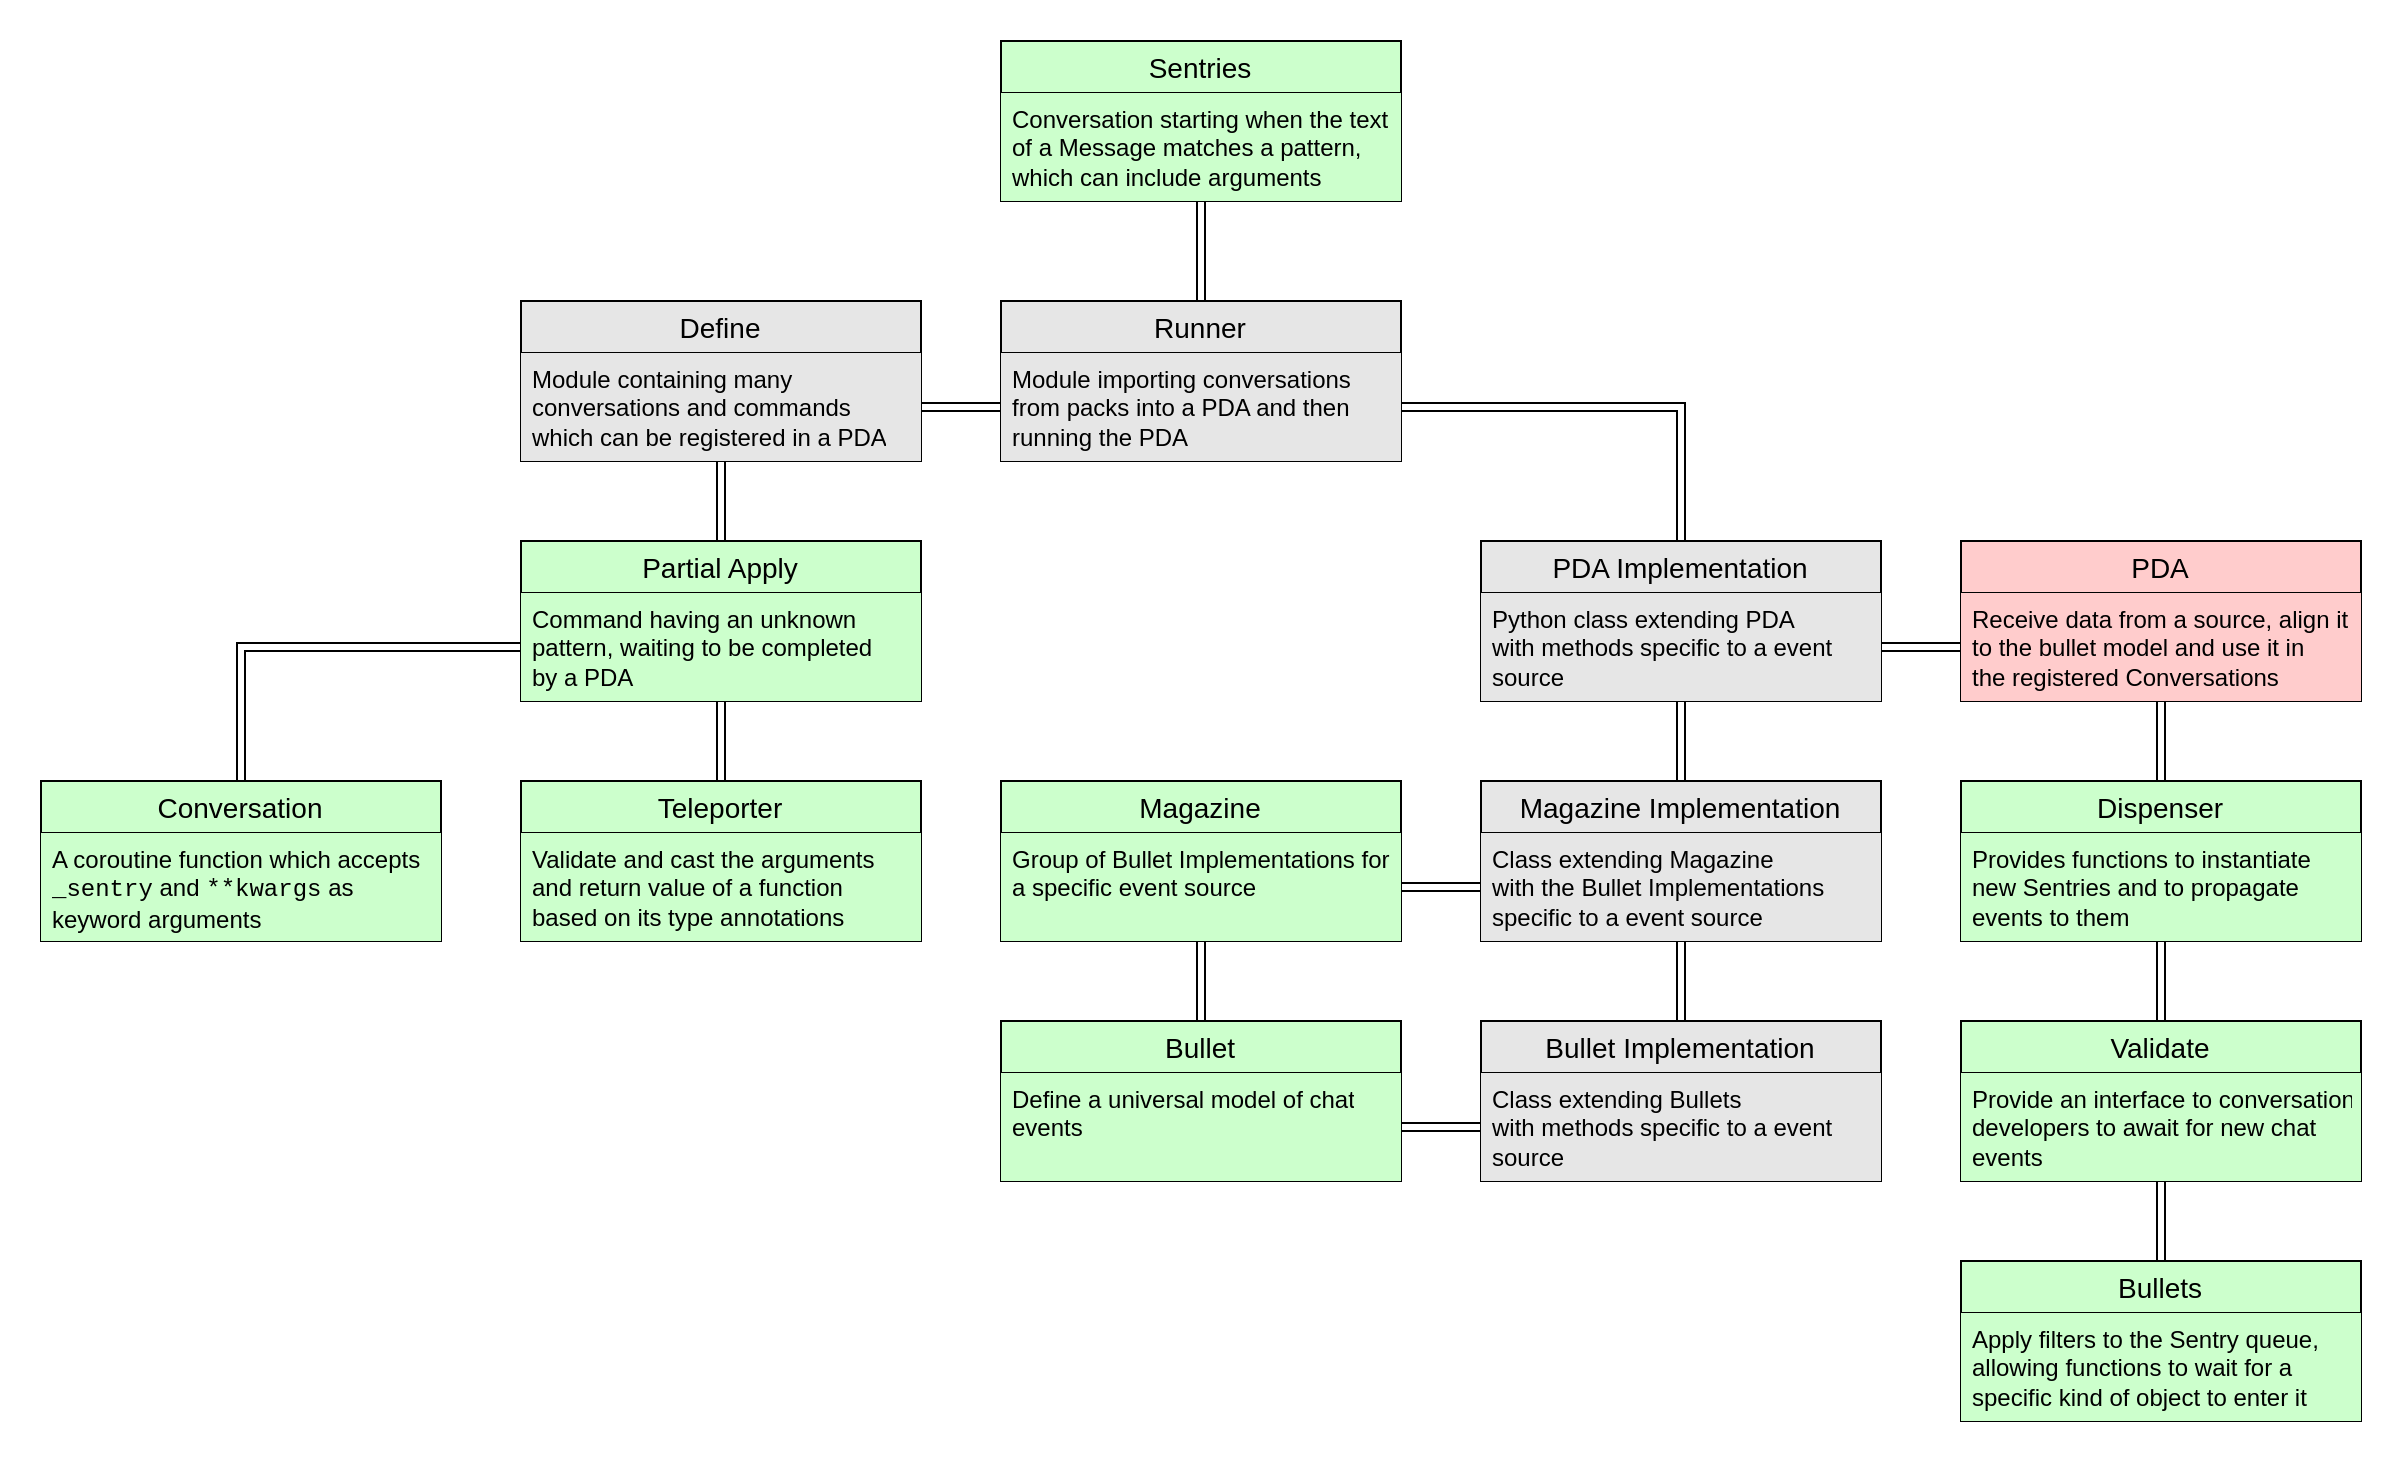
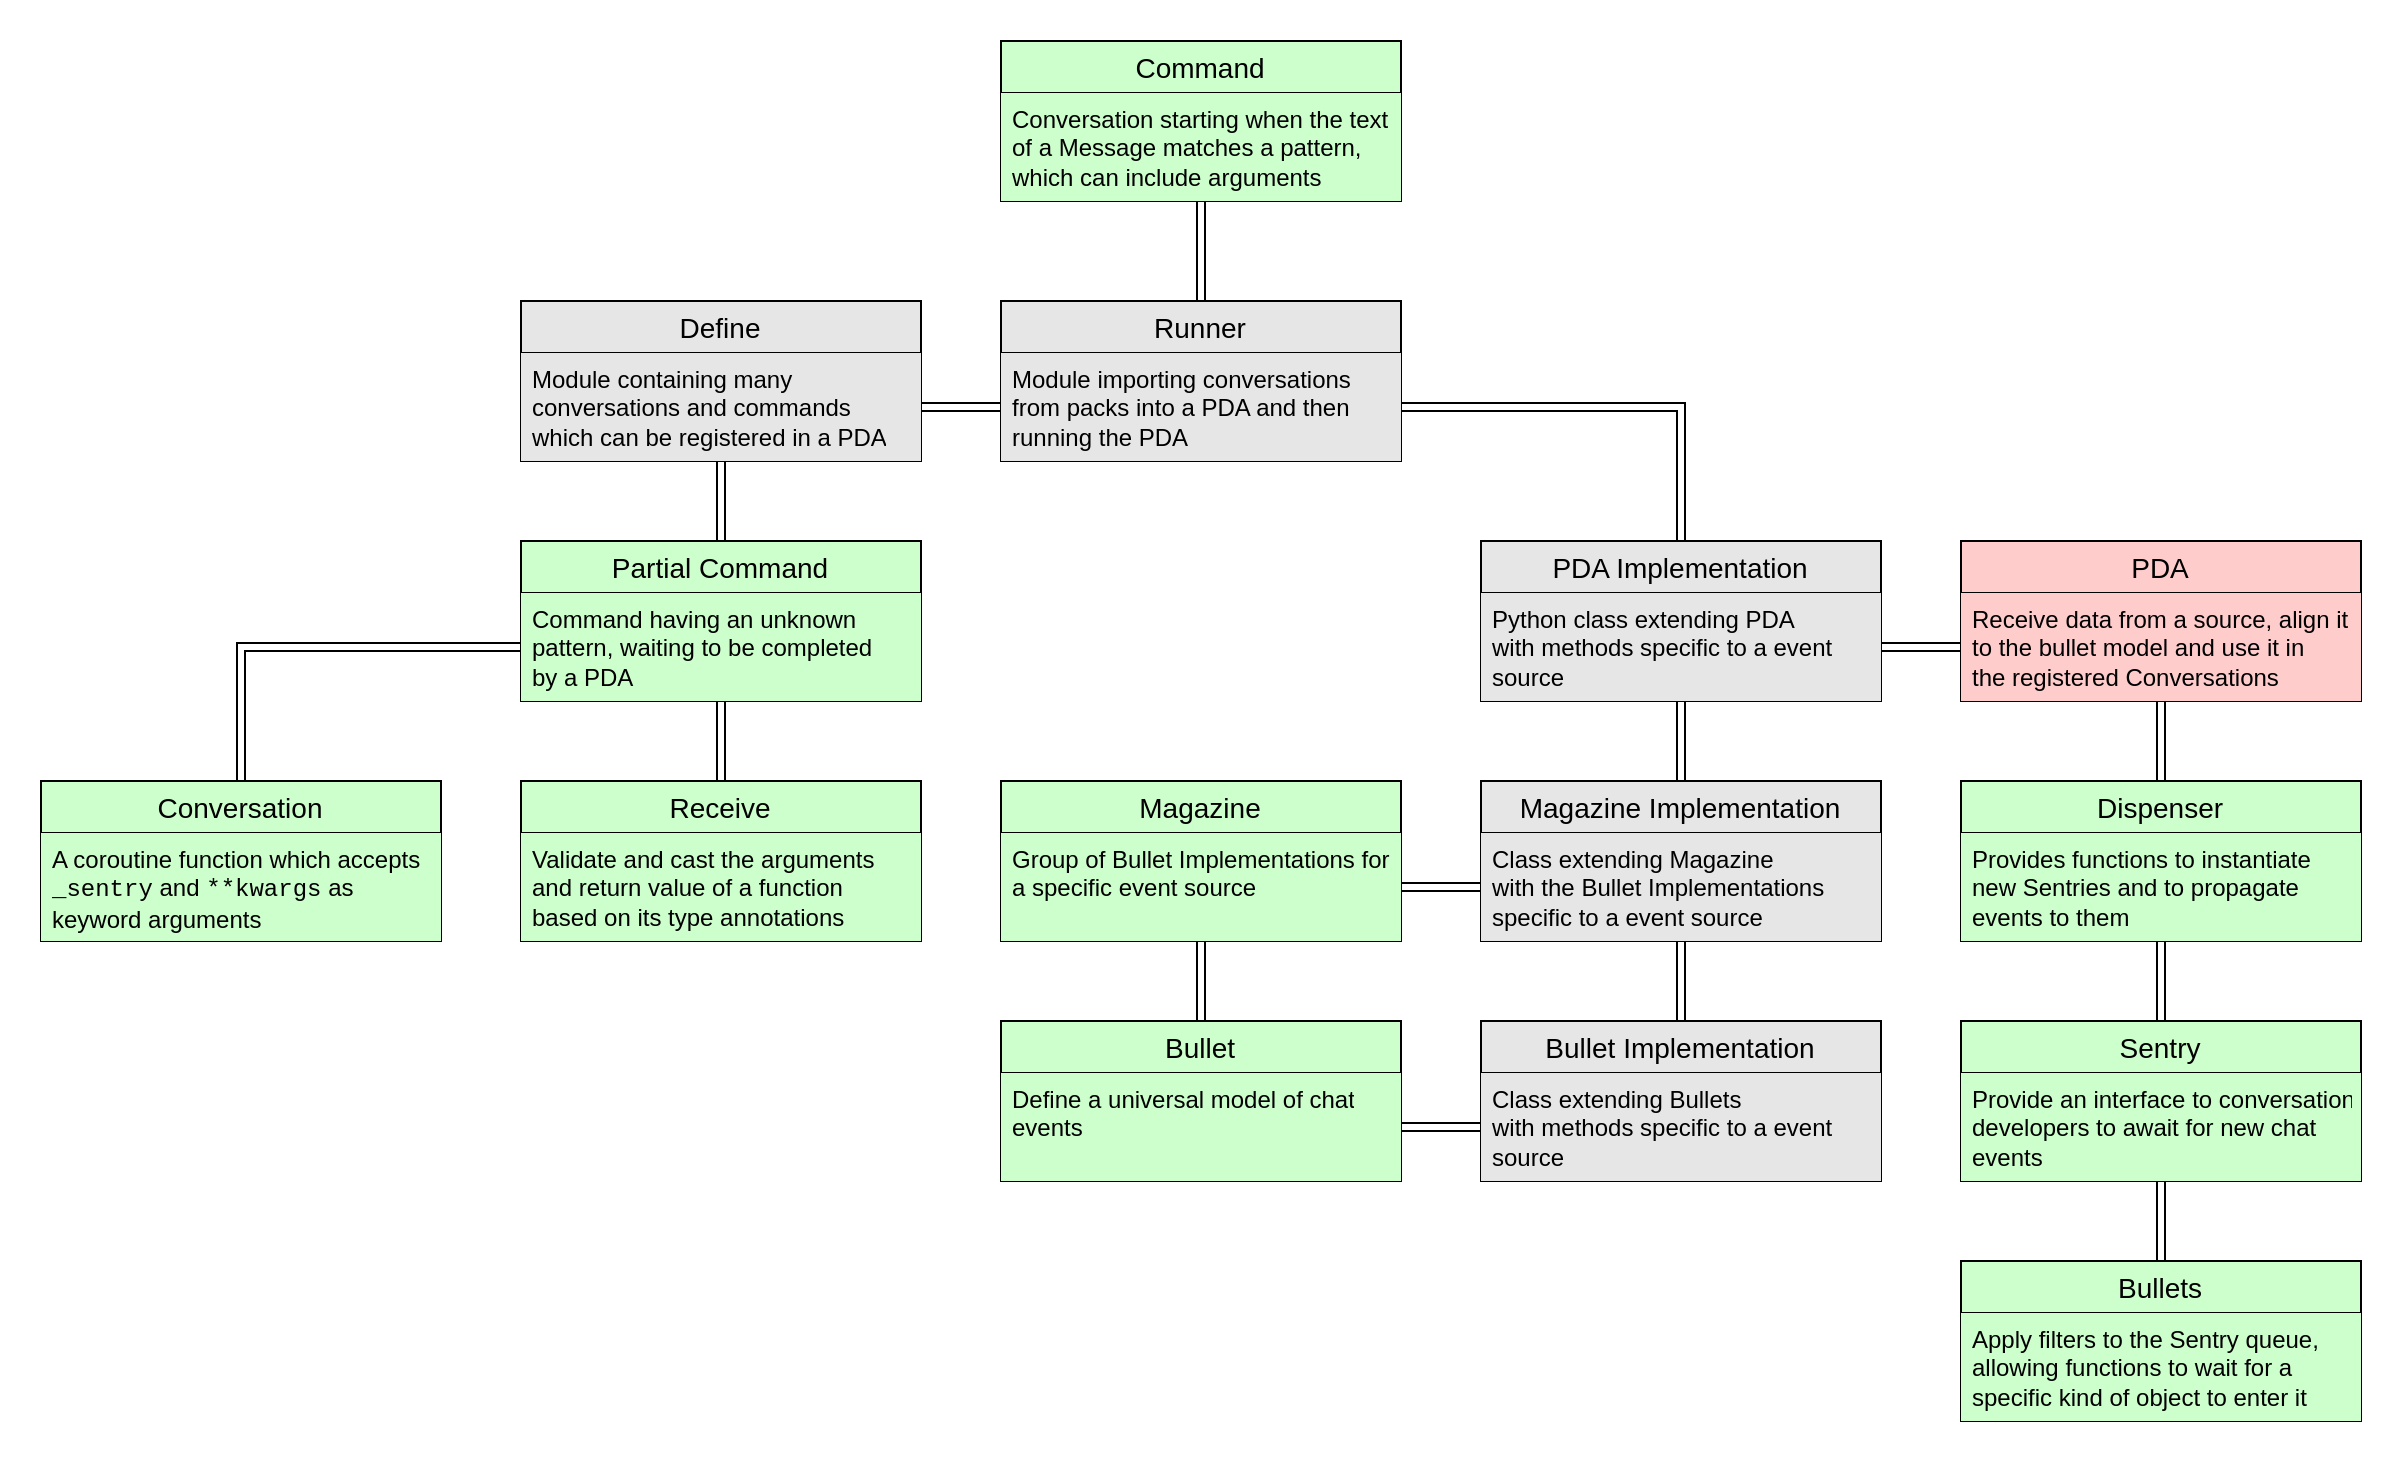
node "Sentries": label "Sentries" -> "Command"
node "Partial Apply": label "Partial Apply" -> "Partial Command"
node "Teleporter": label "Teleporter" -> "Receive"
node "Validate": label "Validate" -> "Sentry"
